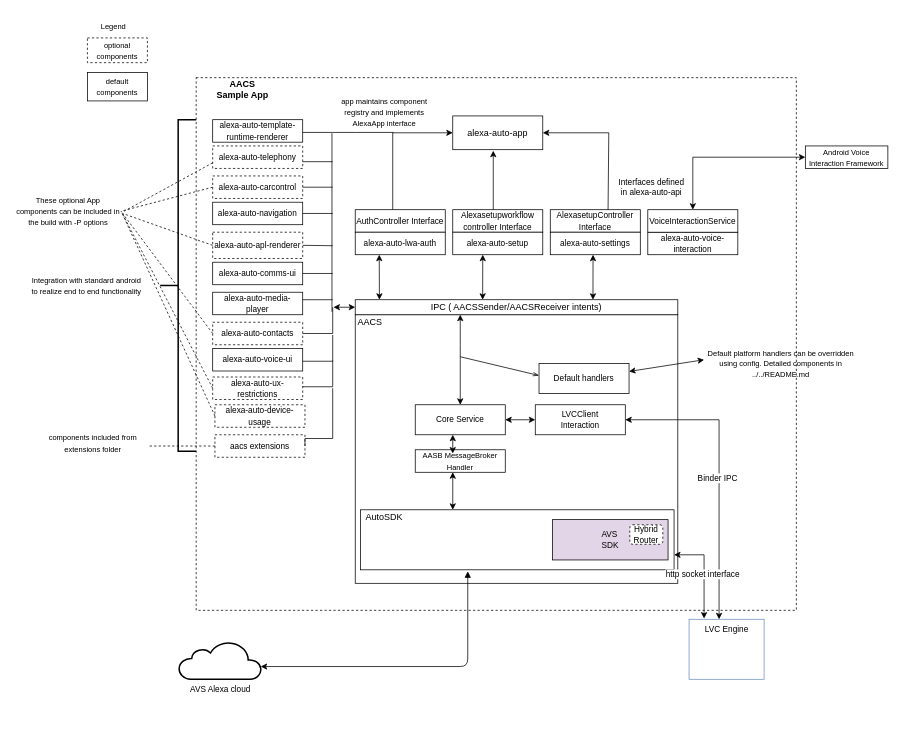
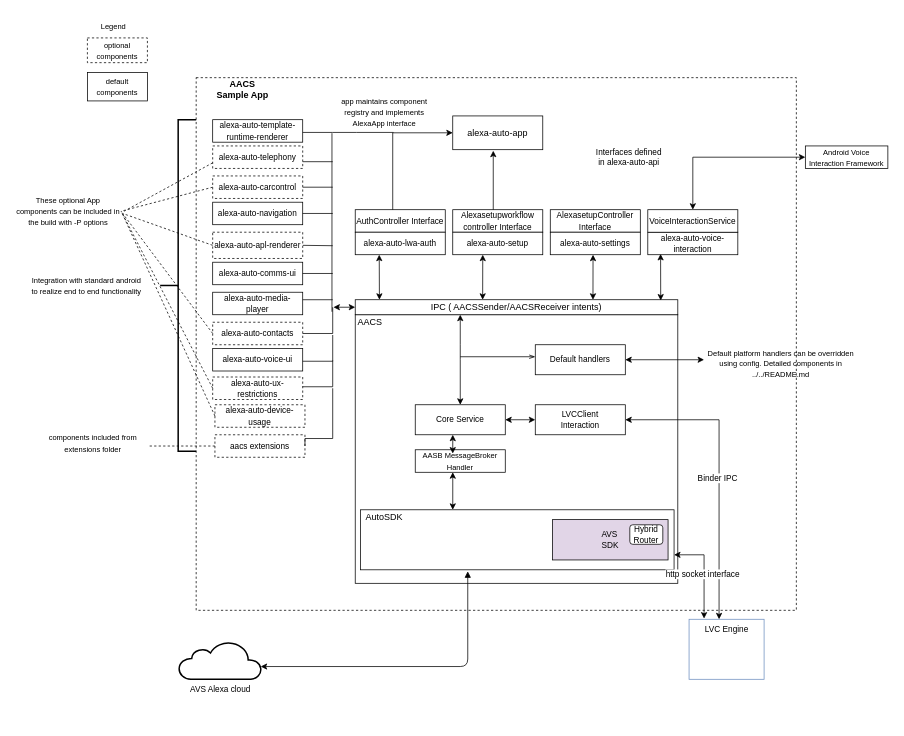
edge "AlexasetupController Interface" -> "alexa-auto-app": removed
node "Interfaces defined in alexa-auto-api": moved (651, 187) -> (629, 157)
edge "alexa-auto-voice-interaction" -- "IPC ( AACSSender/AACSReceiver intents)": added
node "Default handlers": moved (584, 378) -> (580, 360)
node "Hybrid Router": style dashed -> solid
